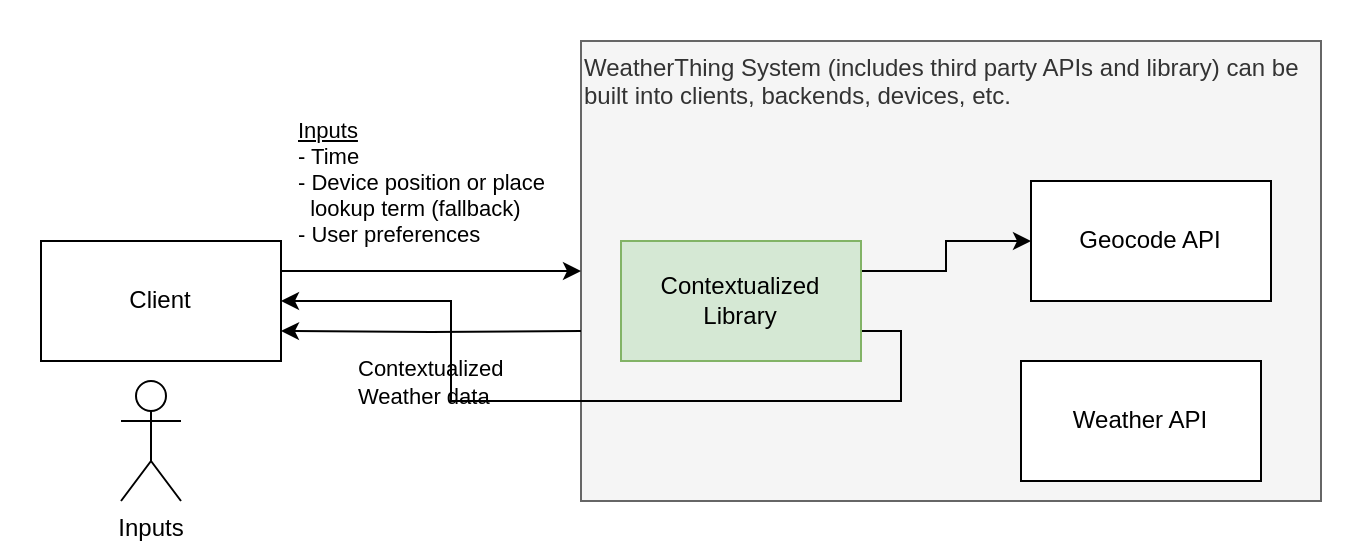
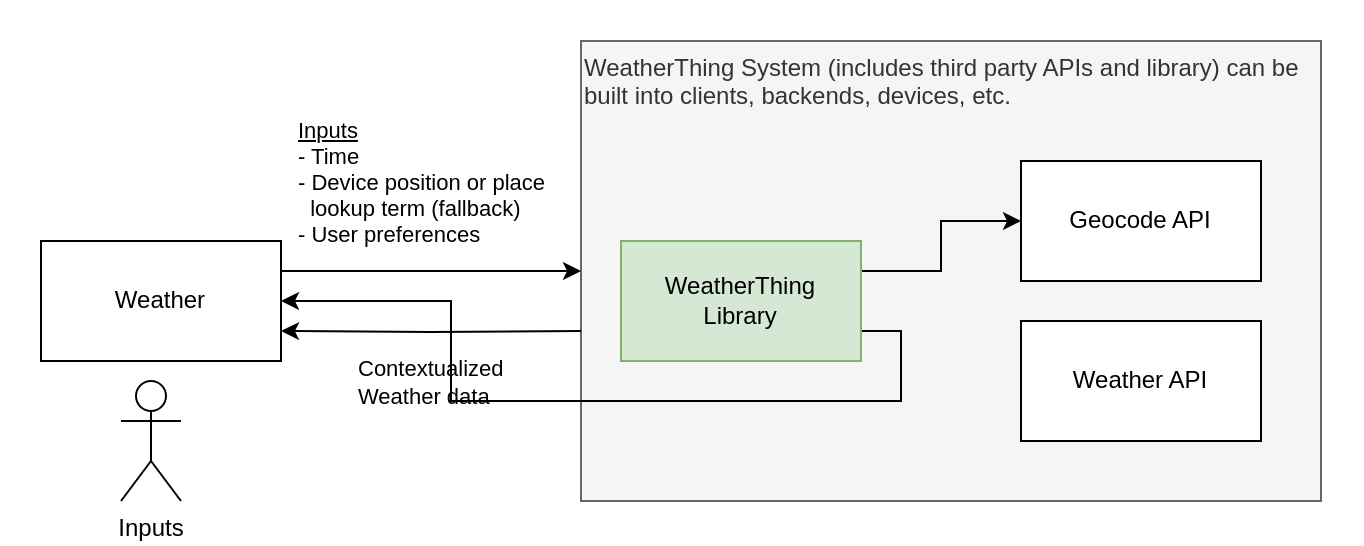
node "Geocode API": moved (1151, 241) -> (1141, 221)
node "Client": label "Client" -> "Weather"
node "Contextualized Library": label "Contextualized Library" -> "WeatherThing Library"
node "Weather API": moved (1141, 421) -> (1141, 381)
